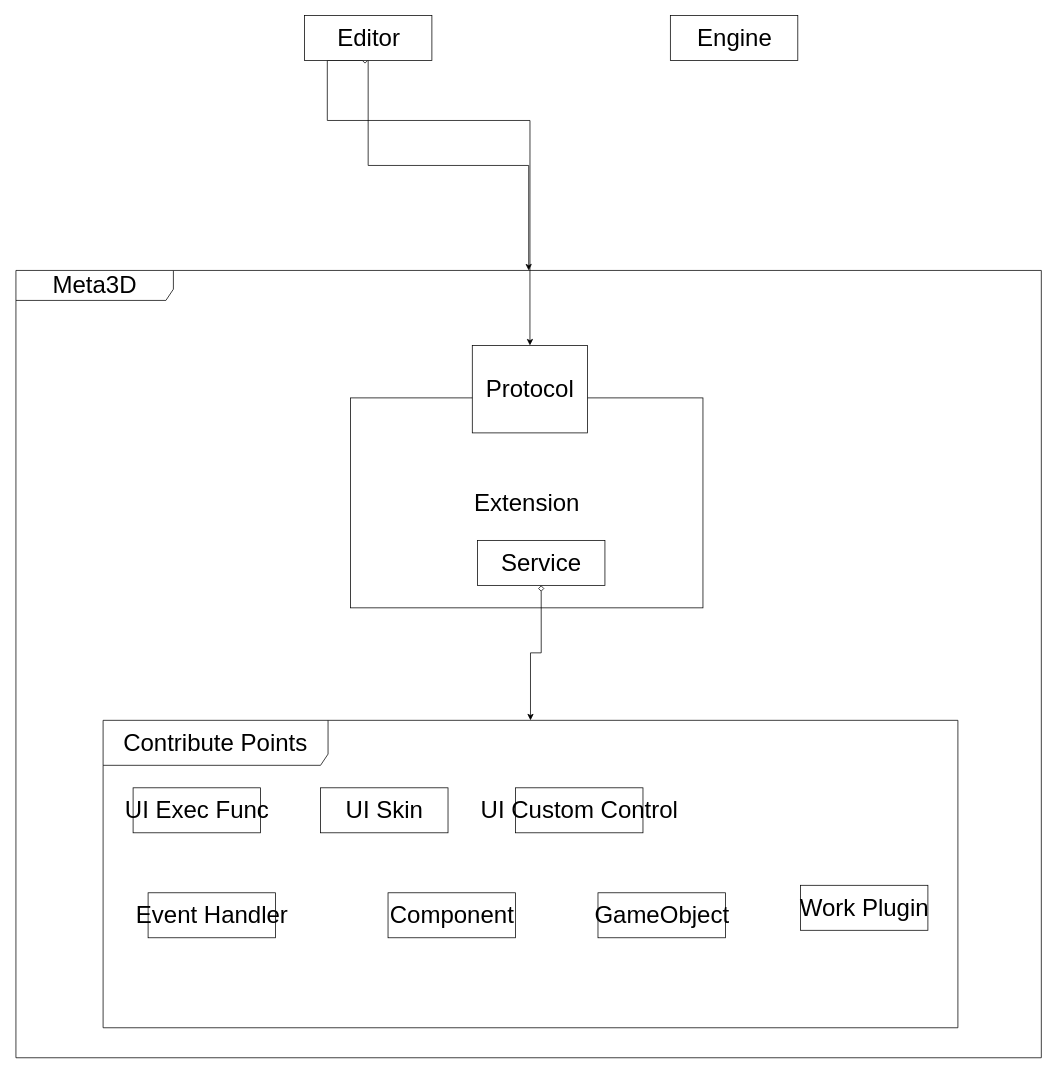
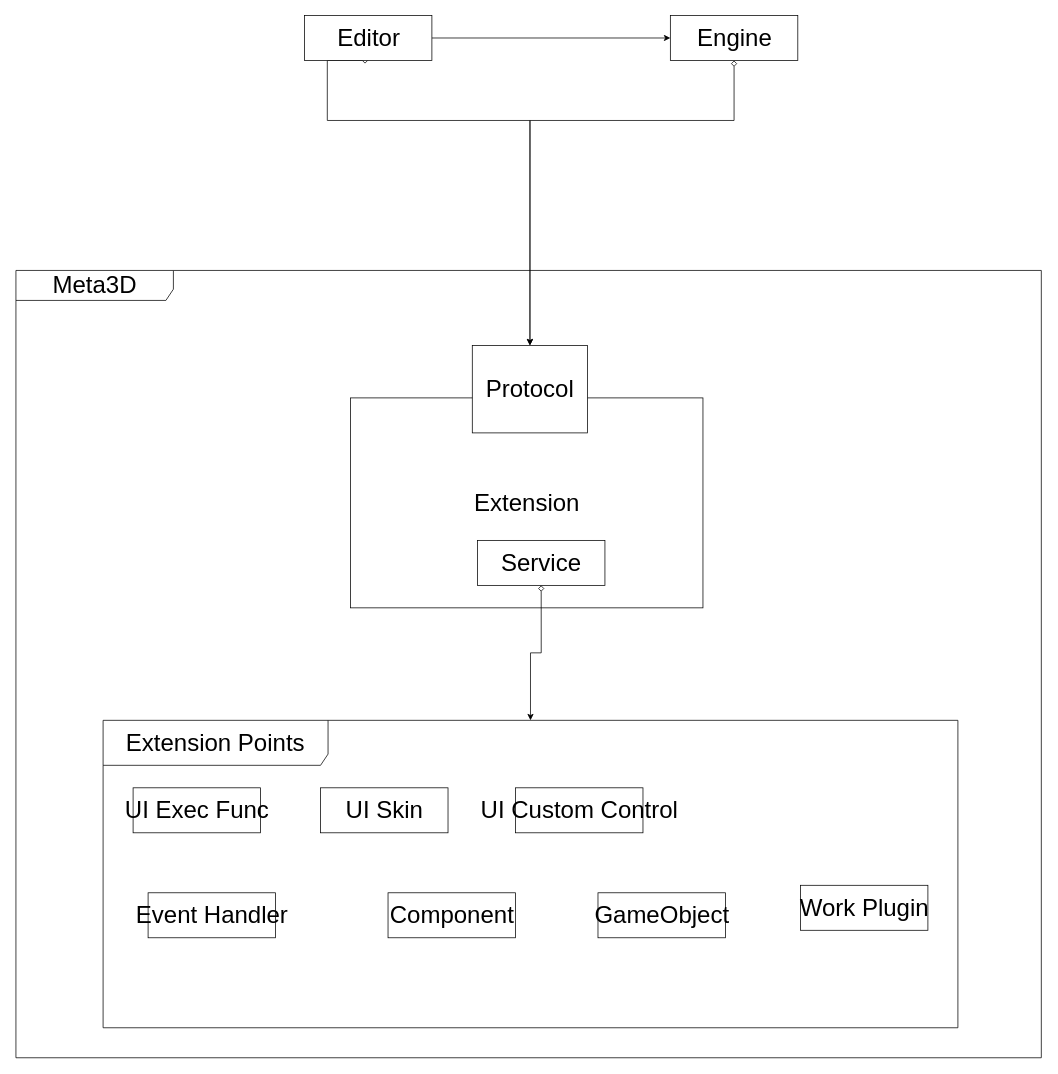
edge "Engine" -- "Protocol": added
edge "Editor" -> "Meta3D": now "Editor" -> "Engine"
node "Contribute Points": label "Contribute Points" -> "Extension Points"
